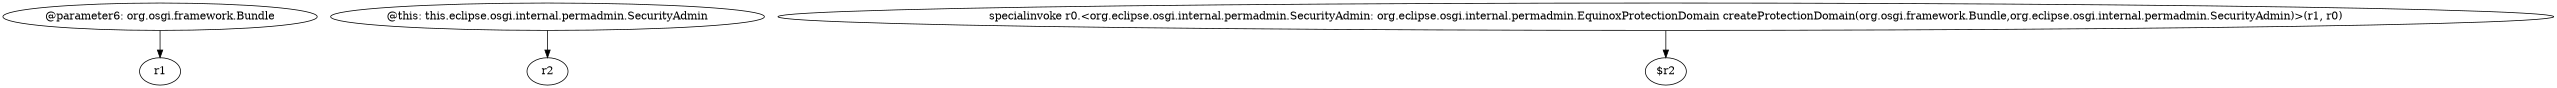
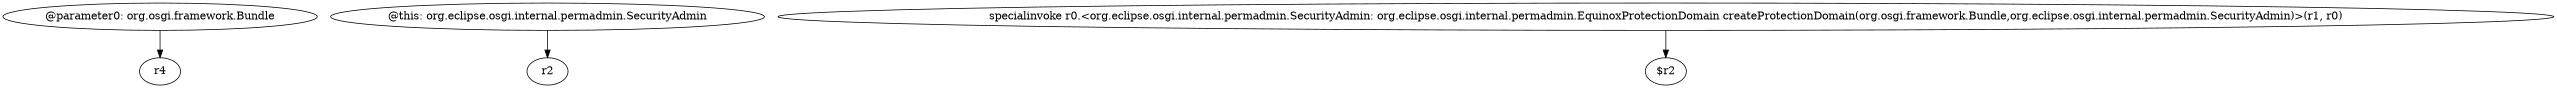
node "@parameter6: org.osgi.framework.Bundle": label "@parameter6: org.osgi.framework.Bundle" -> "@parameter0: org.osgi.framework.Bundle"
node "@this: this.eclipse.osgi.internal.permadmin.SecurityAdmin": label "@this: this.eclipse.osgi.internal.permadmin.SecurityAdmin" -> "@this: org.eclipse.osgi.internal.permadmin.SecurityAdmin"
node "r1": label "r1" -> "r4"
